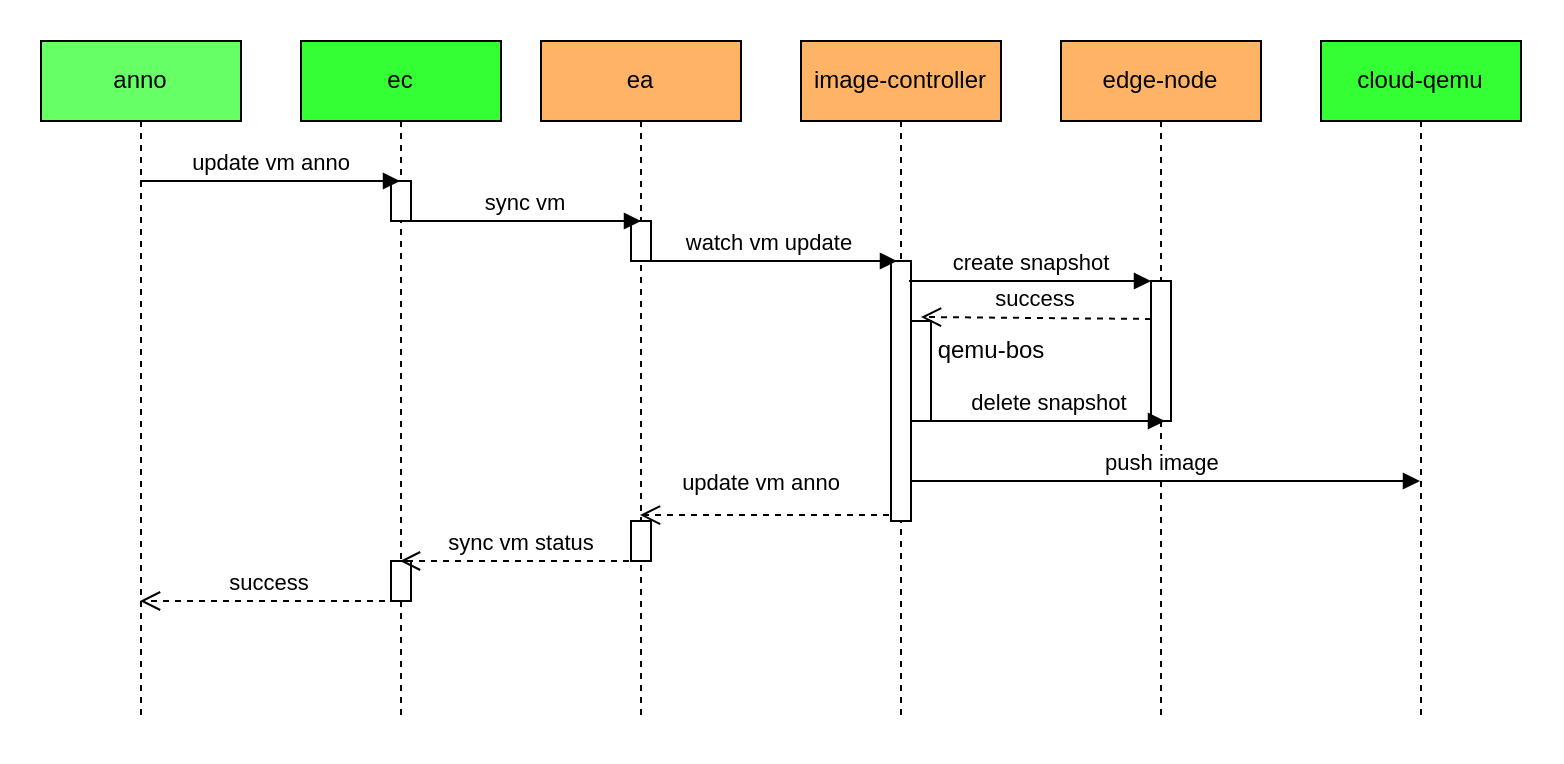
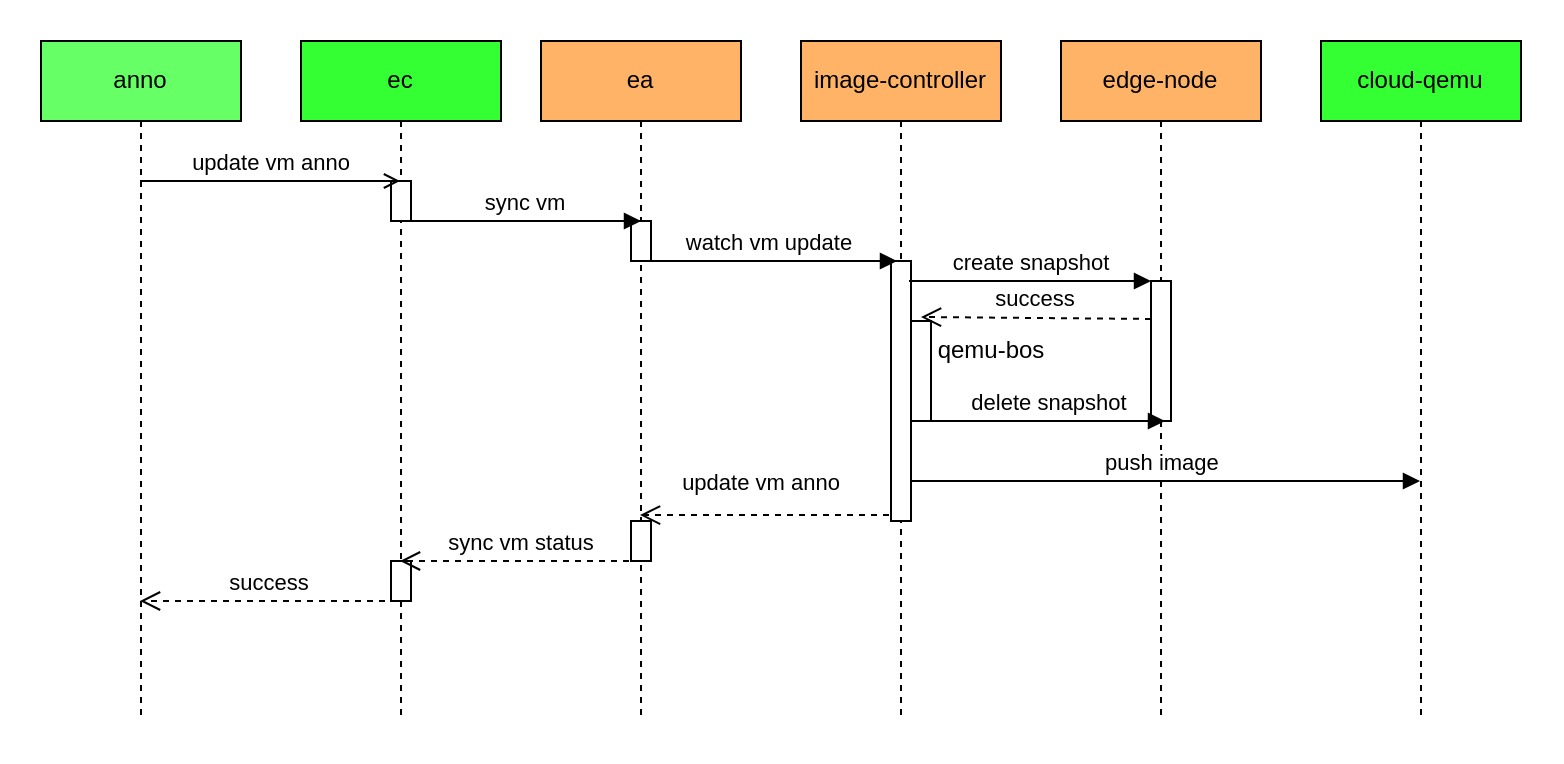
edge "anno" -> "ec": arrowhead block -> open
